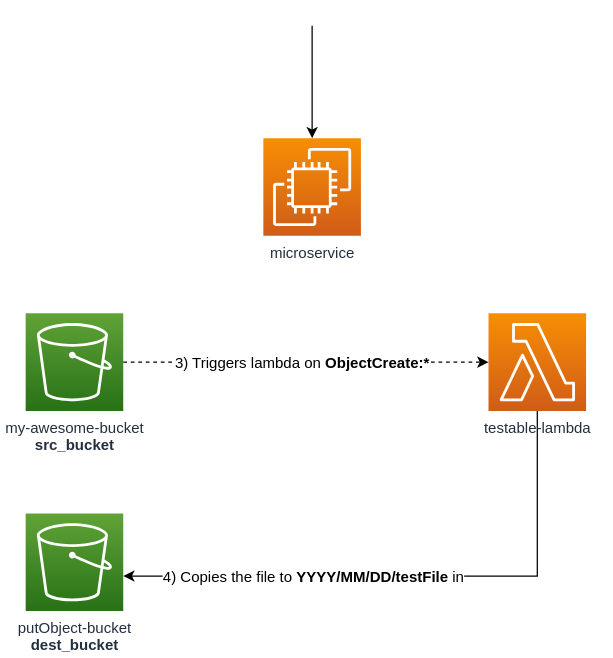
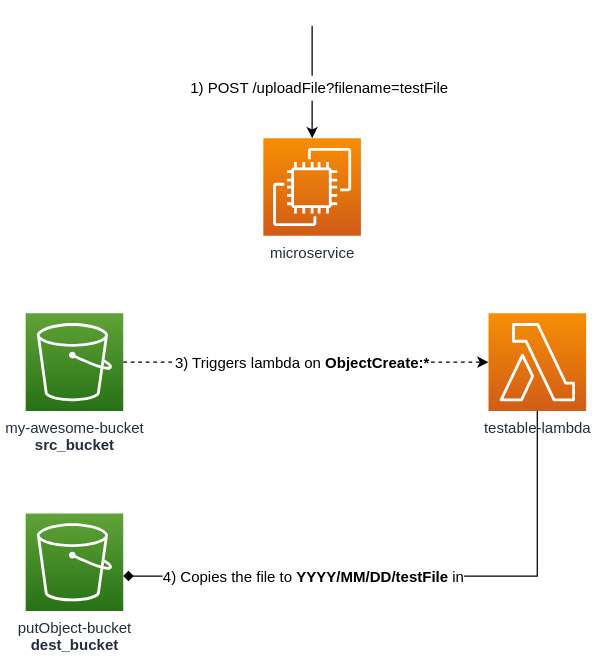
node "1) POST /uploadFile?filename=testFile": added
edge "testable-lambda" -> "putObject-bucket dest_bucket": arrowhead classic -> diamond
